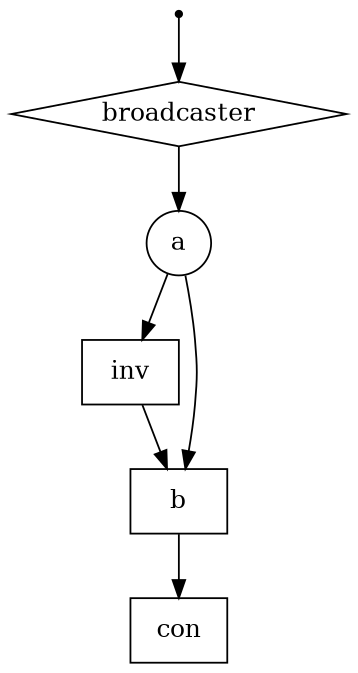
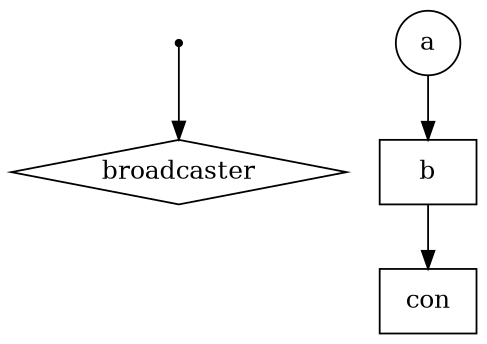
edge "broadcaster" -> "a": removed
node "inv": removed
